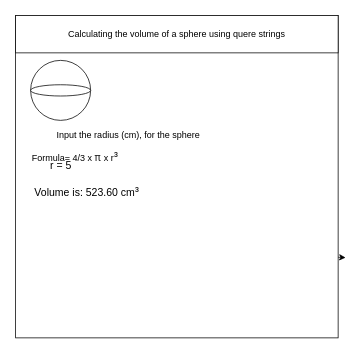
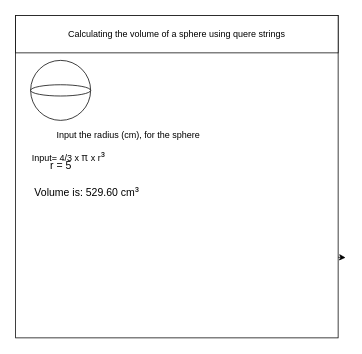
node "Formula= 4/3 x π x r³": label "Formula= 4/3 x π x r³" -> "Input= 4/3 x π x r³"
node "Volume is: 523.60 cm³": label "Volume is: 523.60 cm³" -> "Volume is: 529.60 cm³"
